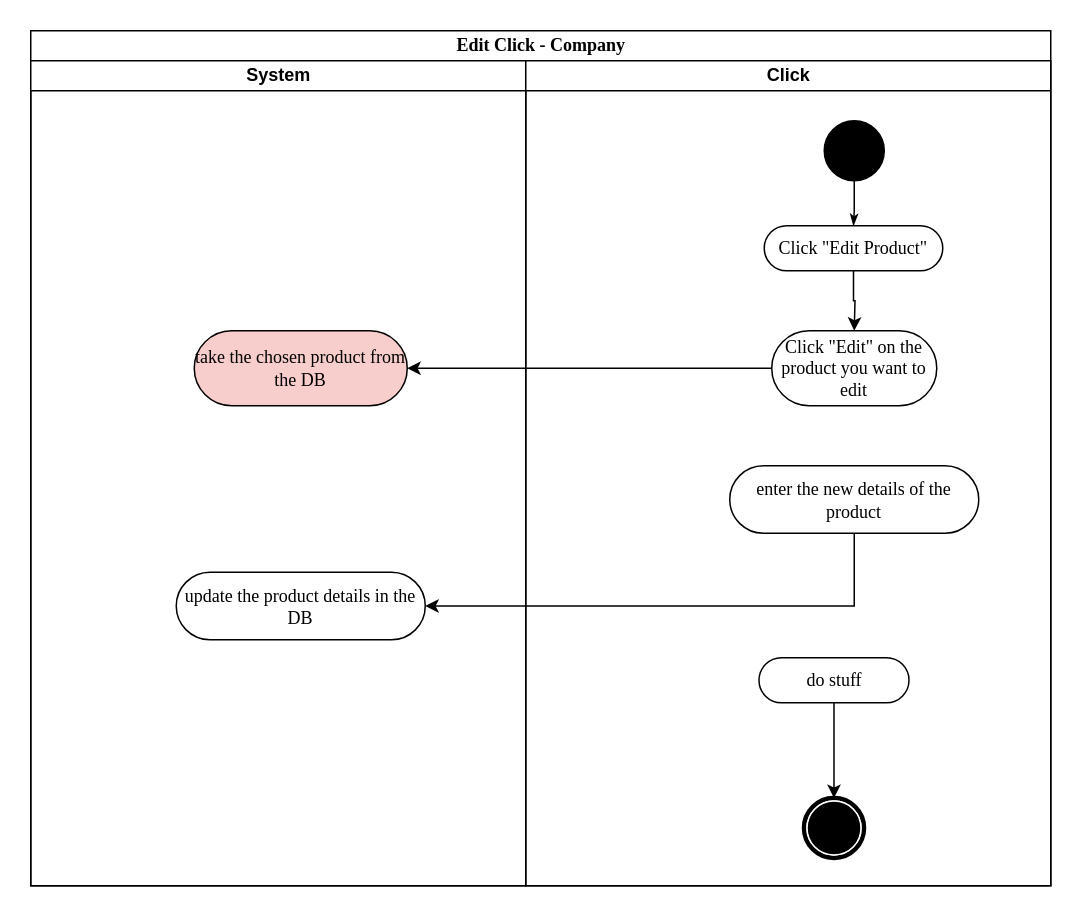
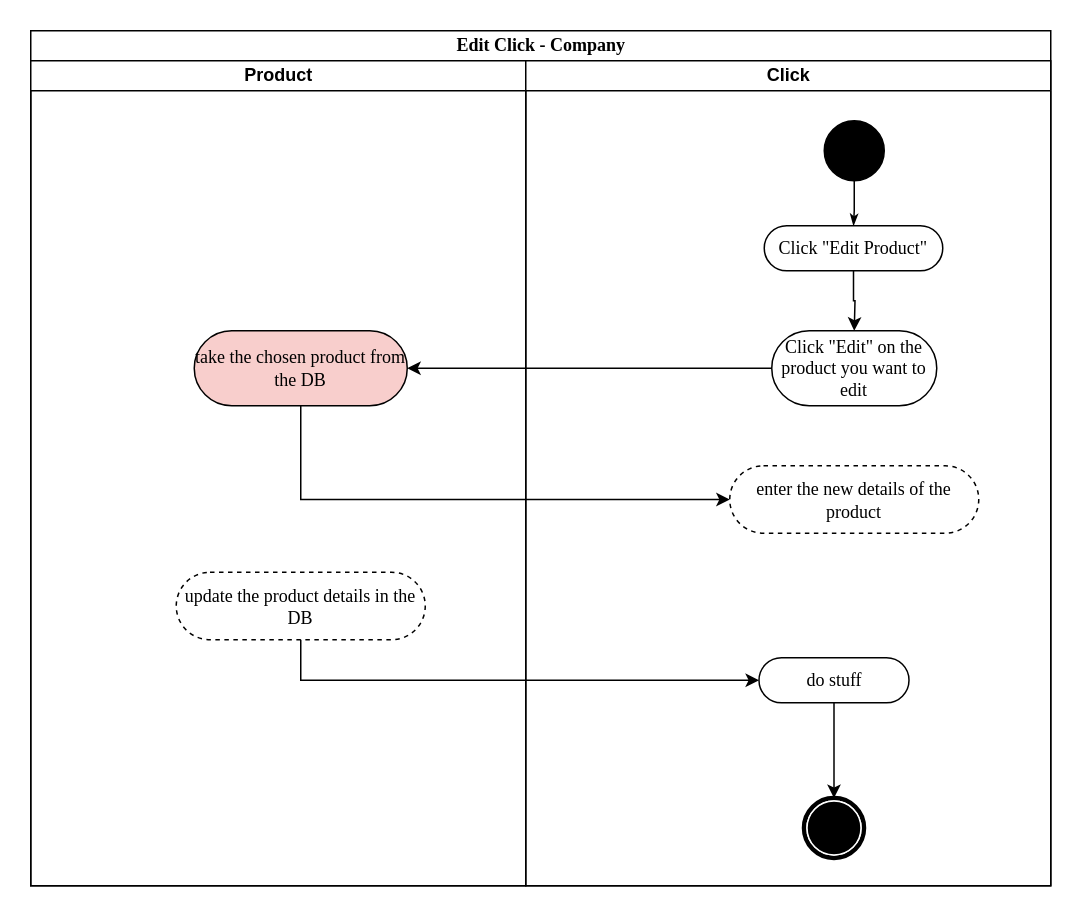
node "System": label "System" -> "Product"
edge "take the chosen product from the DB" -> "enter the new details of the product": added
node "enter the new details of the product": style solid -> dashed
node "update the product details in the DB": style solid -> dashed
edge "enter the new details of the product" -> "update the product details in the DB": removed
edge "update the product details in the DB" -> "do stuff": added
